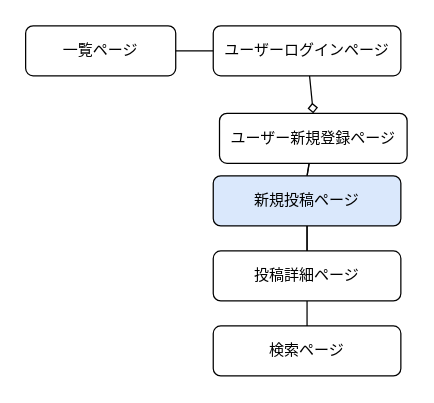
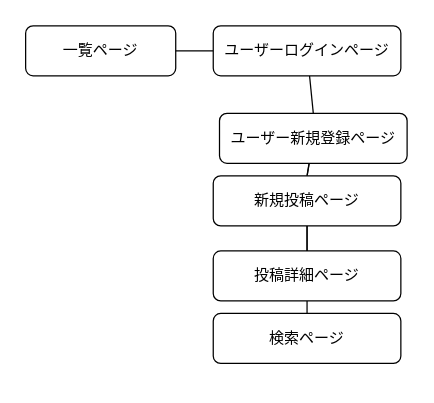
edge "ユーザーログインページ" -> "ユーザー新規登録ページ": arrowhead diamond -> none
node "新規投稿ページ": fillcolor #dae8fc -> #ffffff
node "検索ページ": moved (307, 351) -> (307, 338)
